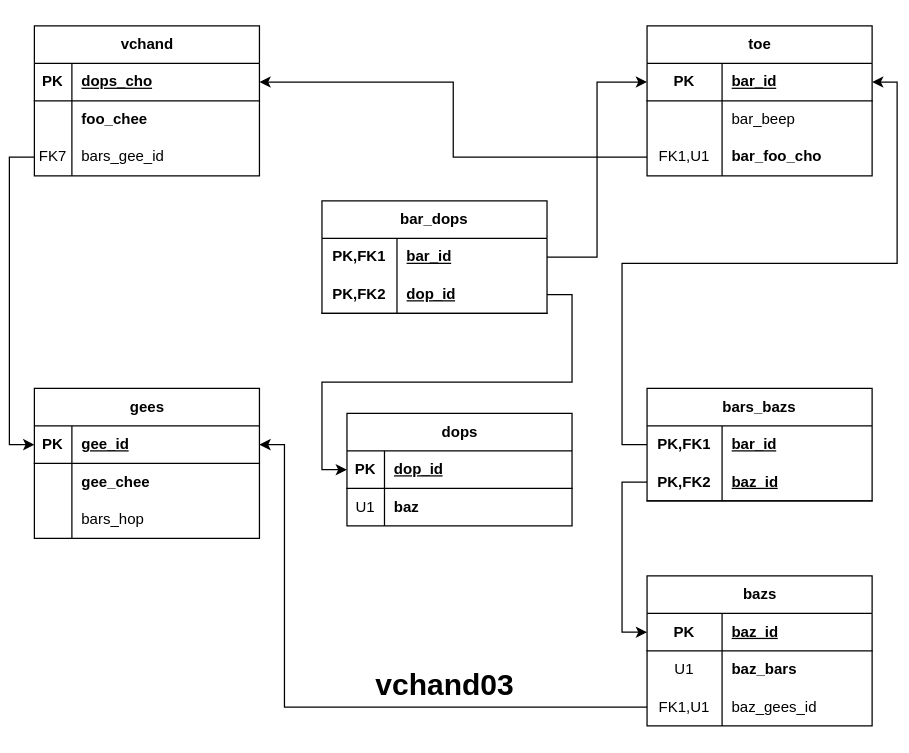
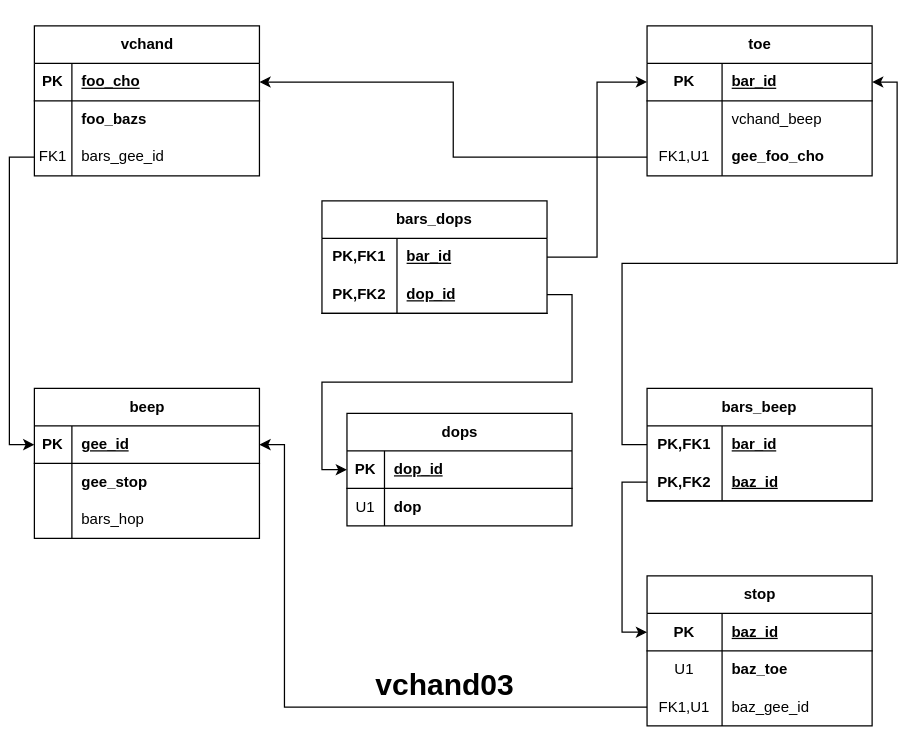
node "dops_cho": label "dops_cho" -> "foo_cho"
node "foo_chee": label "foo_chee" -> "foo_bazs"
node "bar_beep": label "bar_beep" -> "vchand_beep"
node "FK7": label "FK7" -> "FK1"
node "bar_foo_cho": label "bar_foo_cho" -> "gee_foo_cho"
node "bar_dops": label "bar_dops" -> "bars_dops"
node "gees": label "gees" -> "beep"
node "bars_bazs": label "bars_bazs" -> "bars_beep"
node "gee_chee": label "gee_chee" -> "gee_stop"
node "baz": label "baz" -> "dop"
node "bazs": label "bazs" -> "stop"
node "baz_bars": label "baz_bars" -> "baz_toe"
node "baz_gees_id": label "baz_gees_id" -> "baz_gee_id"
